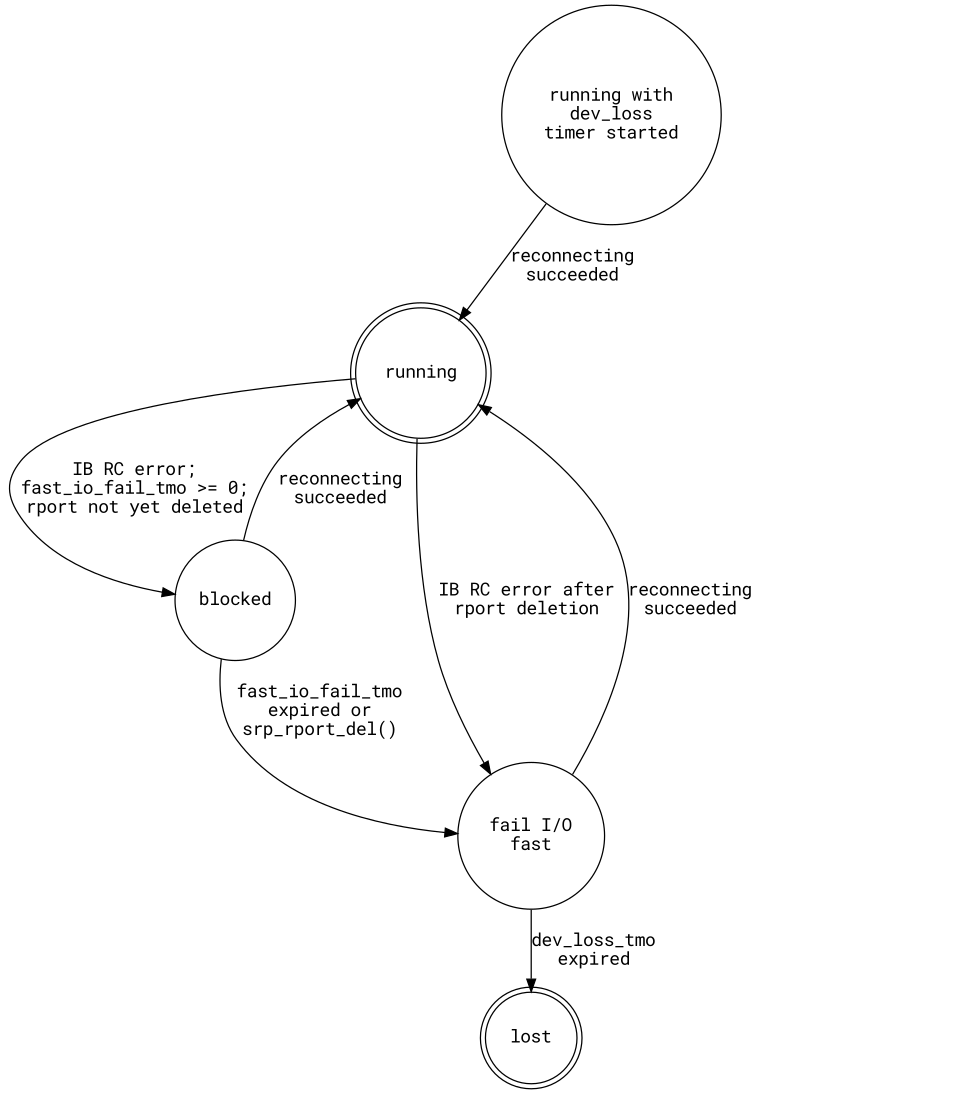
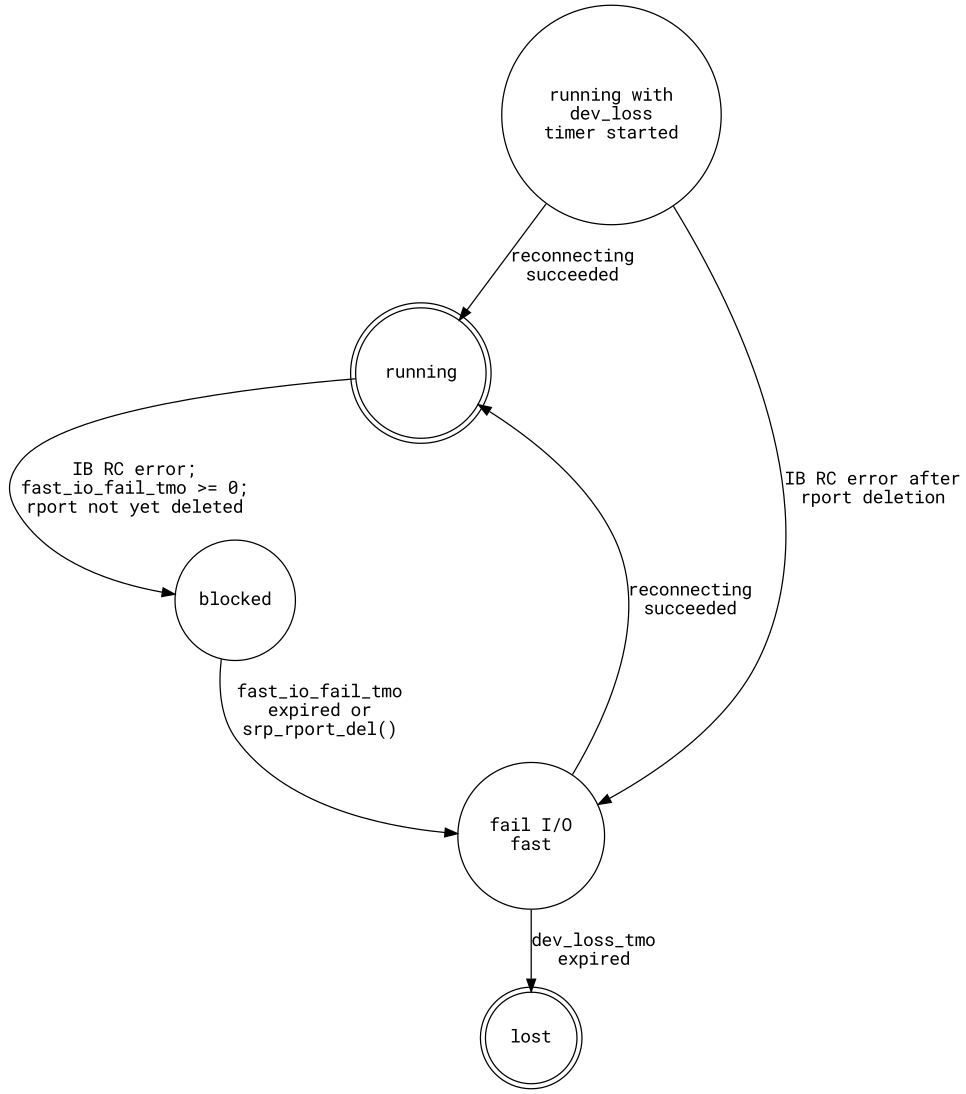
edge "blocked" -> "running": removed, label "reconnecting succeeded"
edge "running" -> "fail I/O fast": now "running with dev_loss timer started" -> "fail I/O fast"
